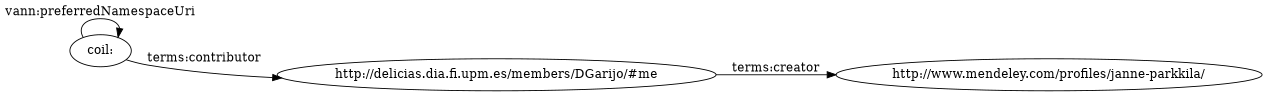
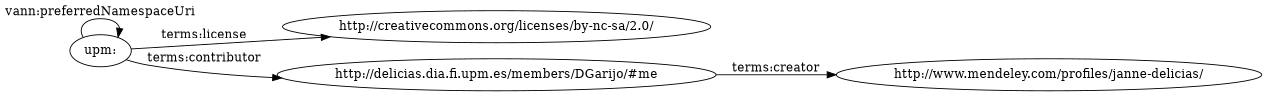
node "http://creativecommons.org/licenses/by-nc-sa/2.0/": added
node "coil:": label "coil:" -> "upm:"
node "http://www.mendeley.com/profiles/janne-parkkila/": label "http://www.mendeley.com/profiles/janne-parkkila/" -> "http://www.mendeley.com/profiles/janne-delicias/"
